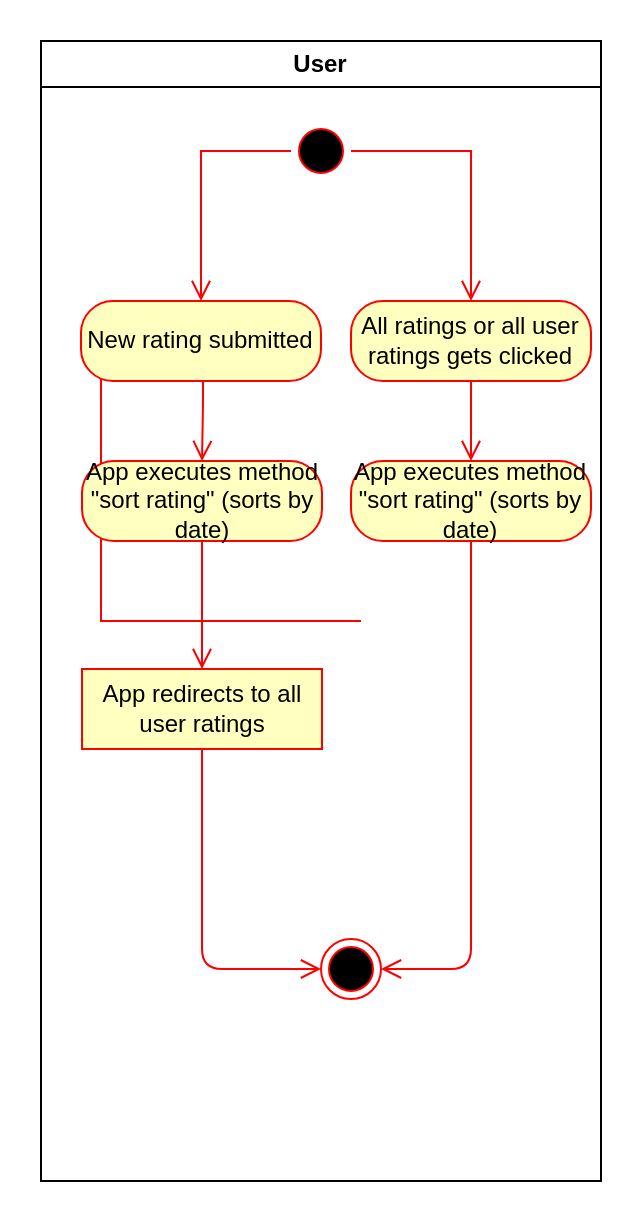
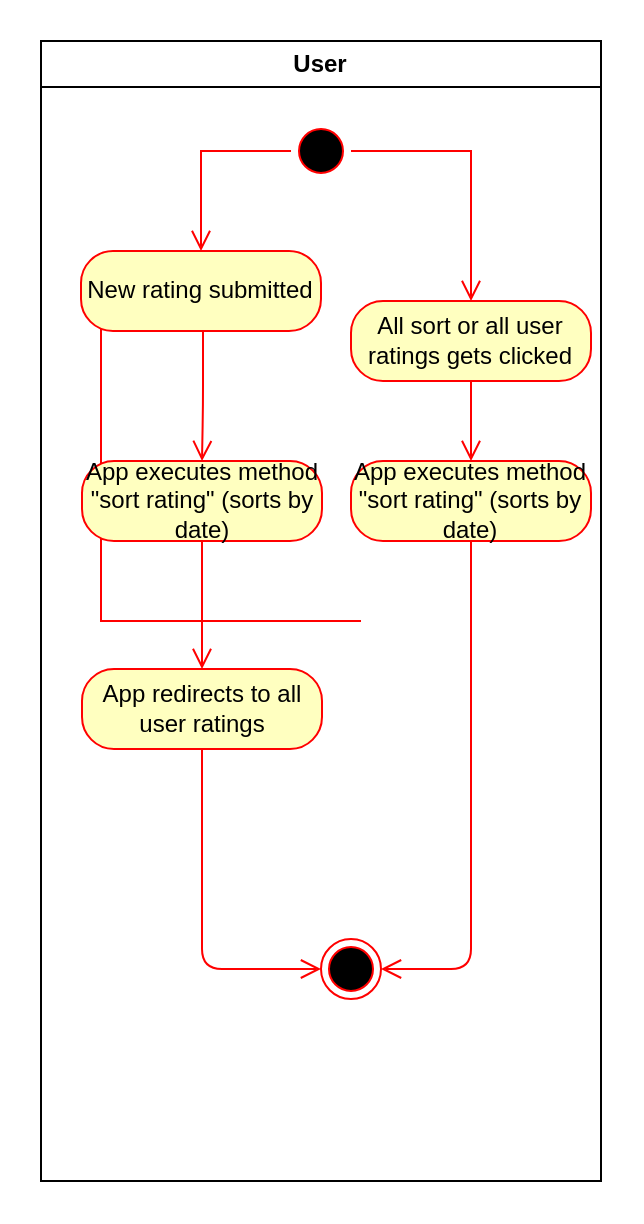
node "New rating submitted": moved (201, 341) -> (201, 291)
node "All ratings or all user ratings gets clicked": label "All ratings or all user ratings gets clicked" -> "All sort or all user ratings gets clicked"
node "App redirects to all user ratings": shape rectangle -> rounded rectangle
